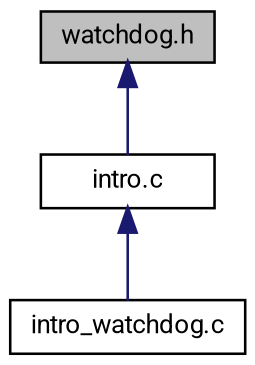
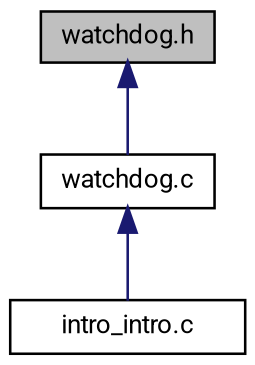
node "intro.c": label "intro.c" -> "watchdog.c"
node "intro_watchdog.c": label "intro_watchdog.c" -> "intro_intro.c"
